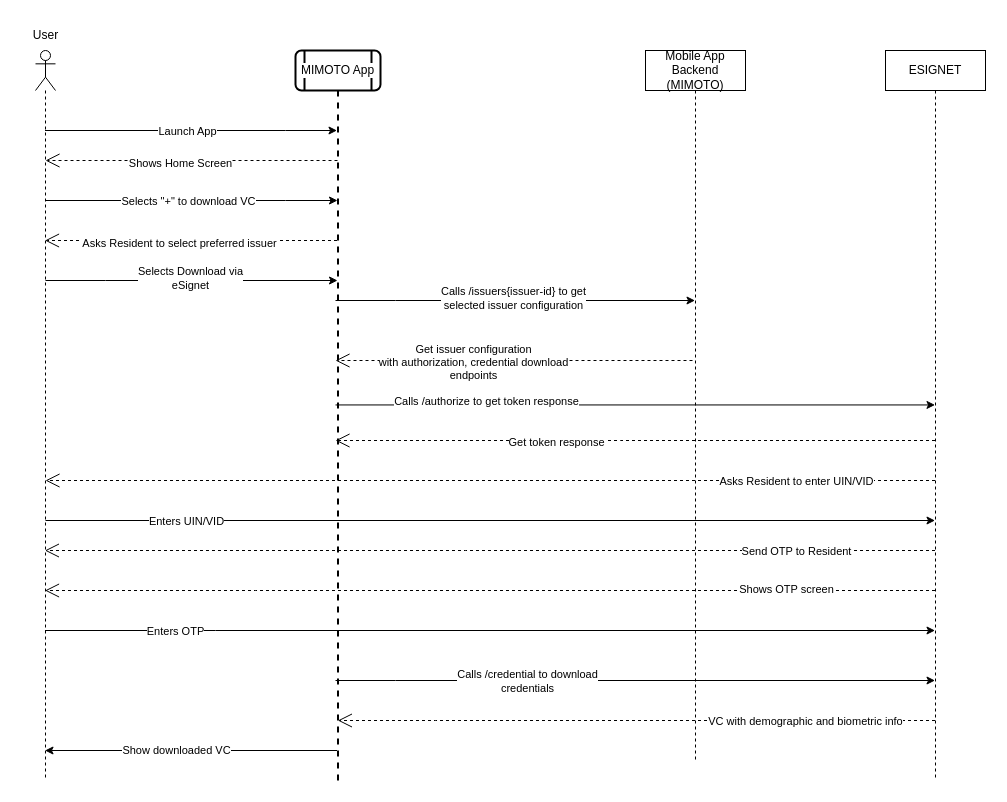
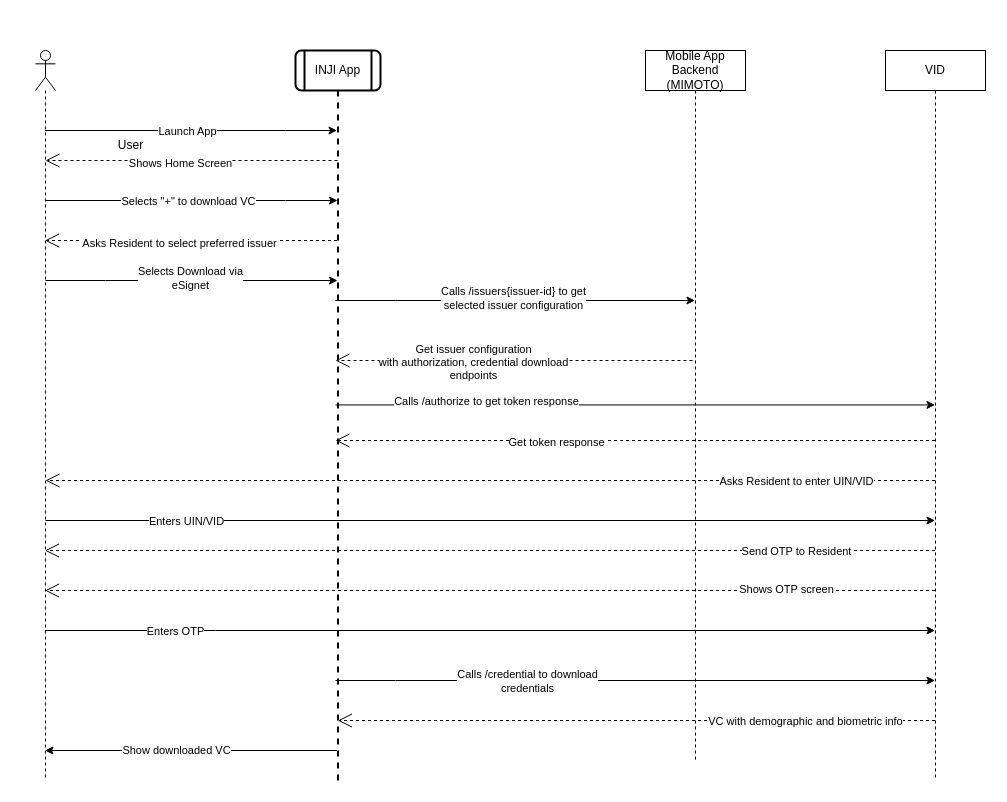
node "User": moved (46, 36) -> (131, 146)
node "MIMOTO App": label "MIMOTO App" -> "INJI App"
node "ESIGNET": label "ESIGNET" -> "VID"
